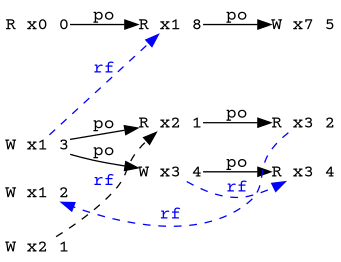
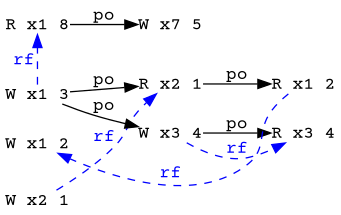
node "R x0 0": removed
node "R x3 2": label "R x3 2" -> "R x1 2"
edge "W x2 1" -> "R x2 1": color black -> blue
